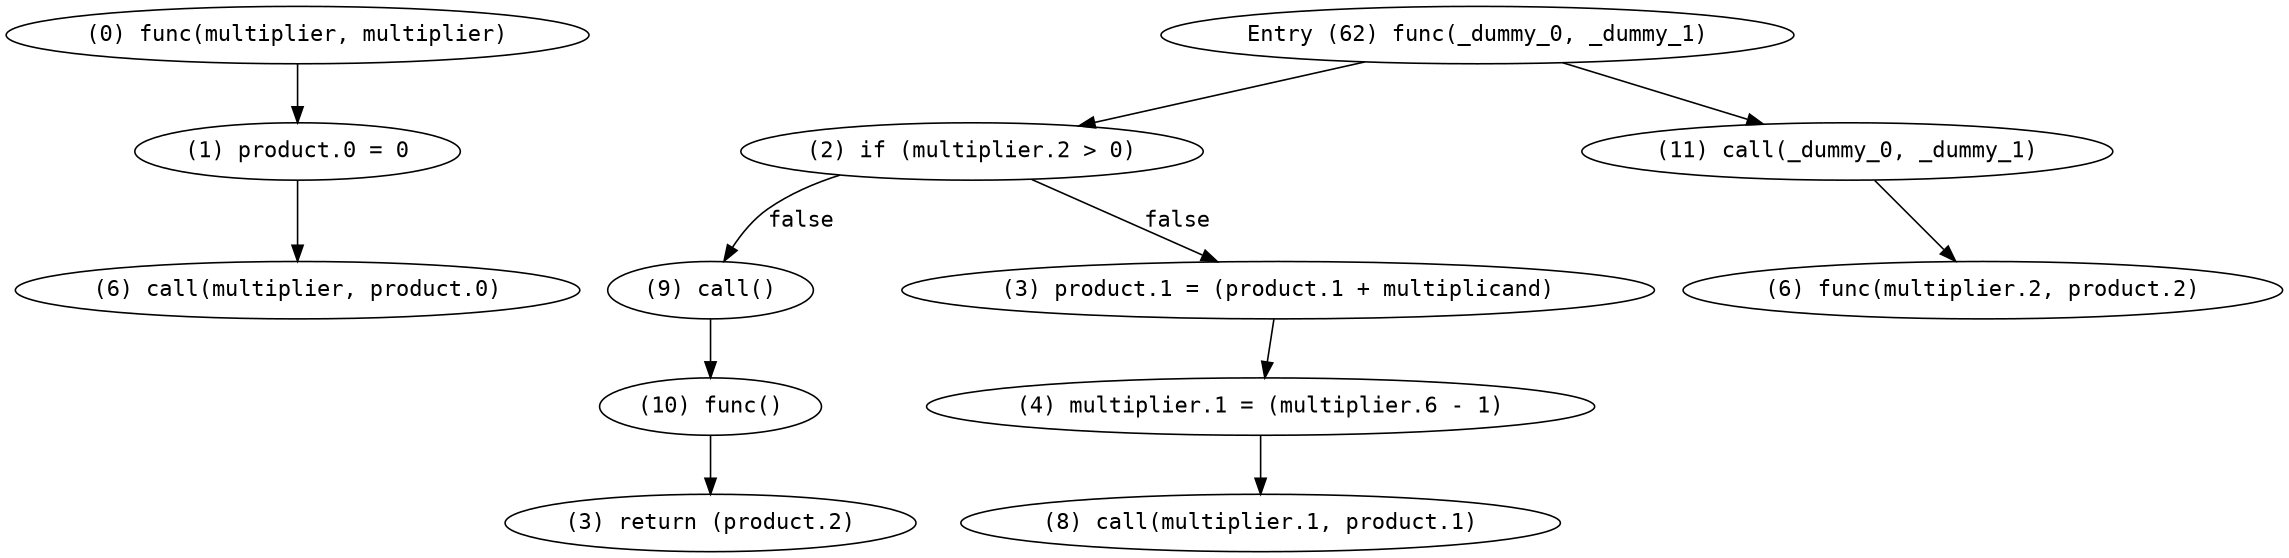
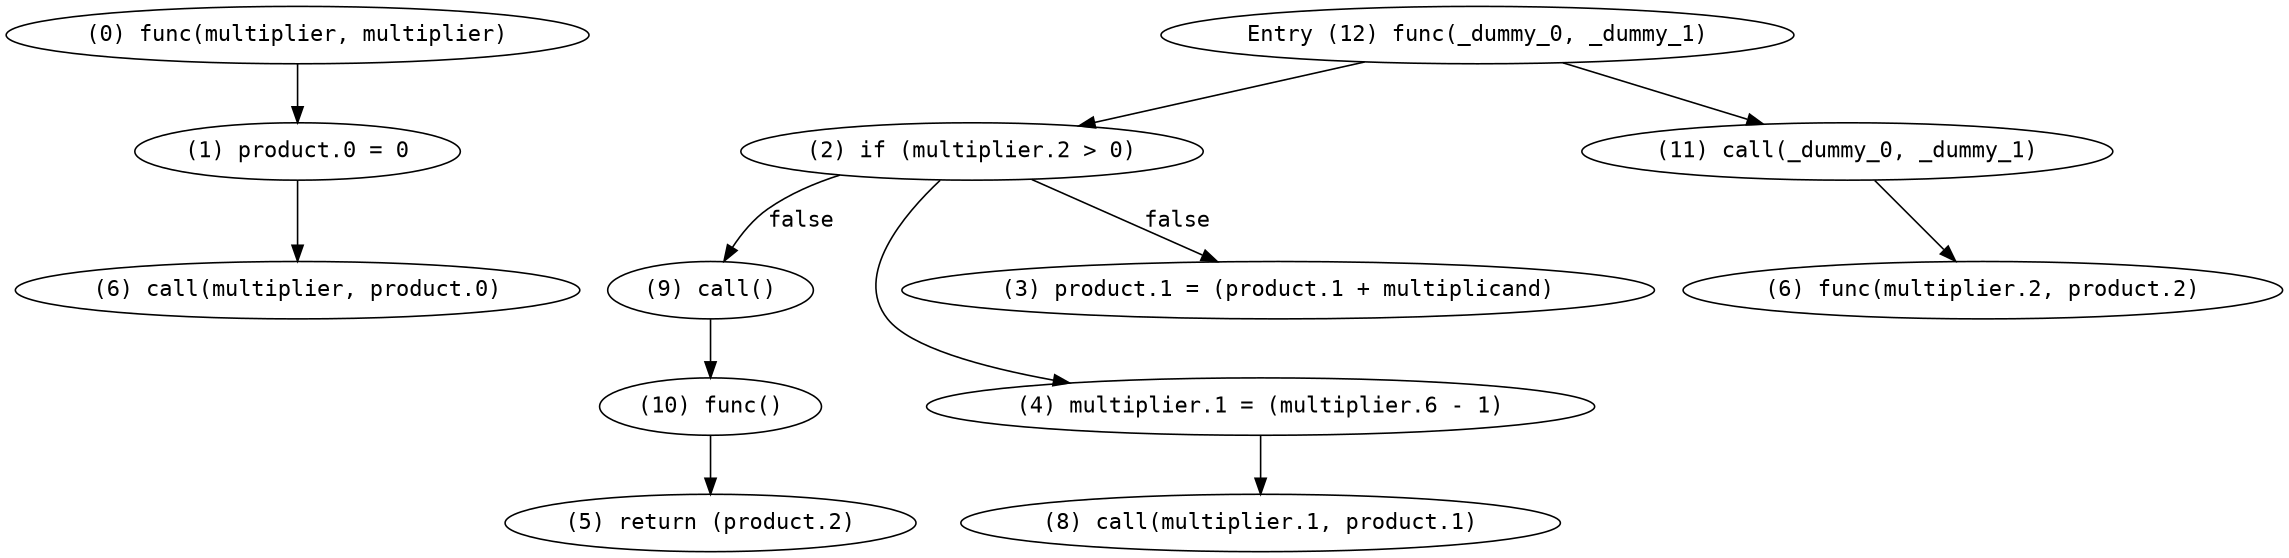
node "Entry (62) func(_dummy_0, _dummy_1)": label "Entry (62) func(_dummy_0, _dummy_1)" -> "Entry (12) func(_dummy_0, _dummy_1)"
edge "(3) product.1 = (product.1 + multiplicand)" -> "(4) multiplier.1 = (multiplier.6 - 1)": now "(2) if (multiplier.2 > 0)" -> "(4) multiplier.1 = (multiplier.6 - 1)"
node "(3) return (product.2)": label "(3) return (product.2)" -> "(5) return (product.2)"
